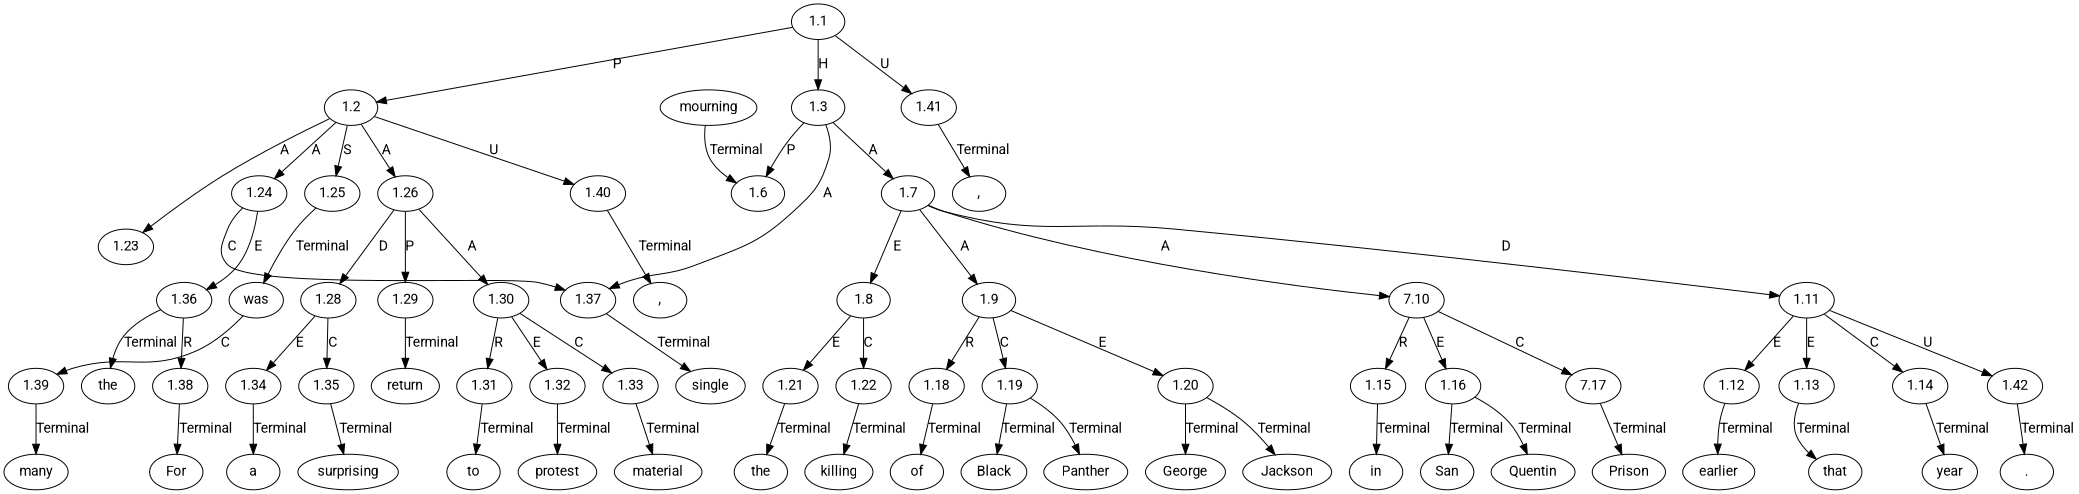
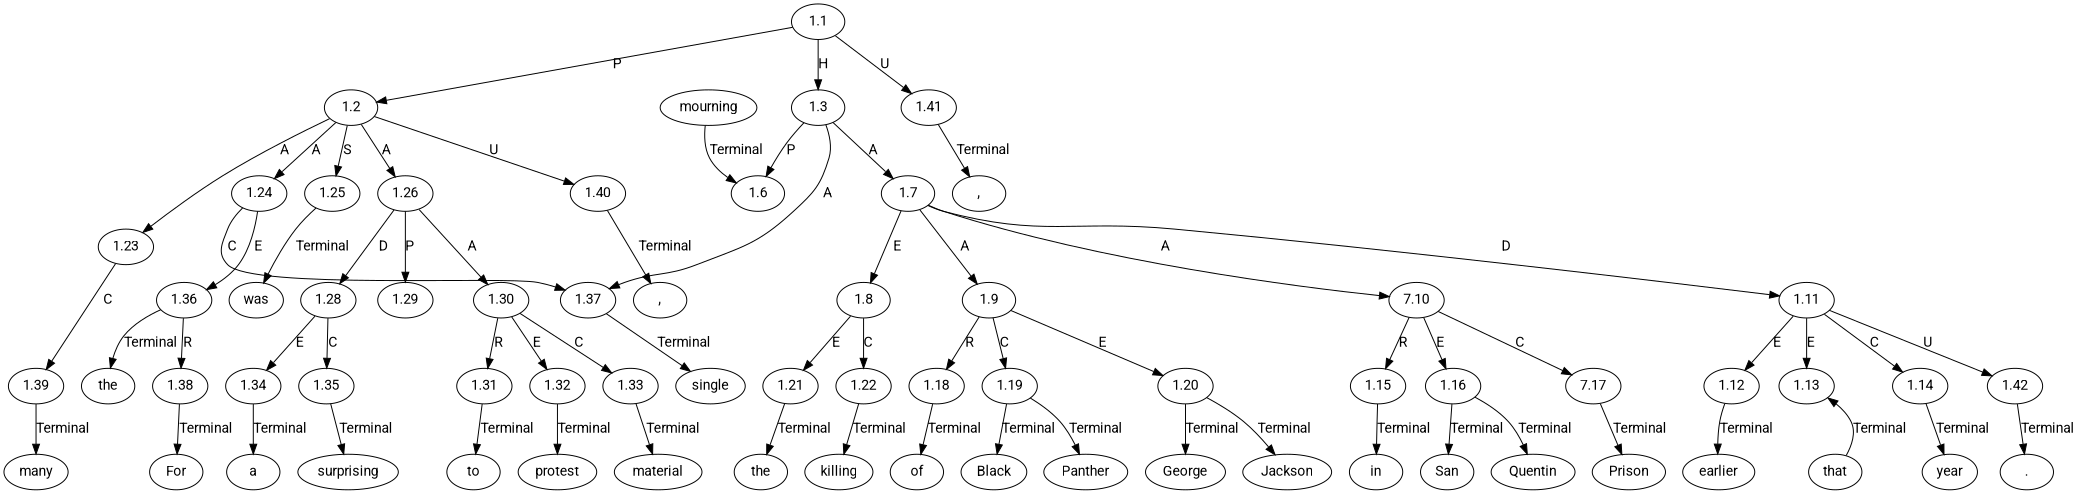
edge "was" -> "1.39": now "1.23" -> "1.39"
node "return": removed
edge "1.13" -> "that": reversed
